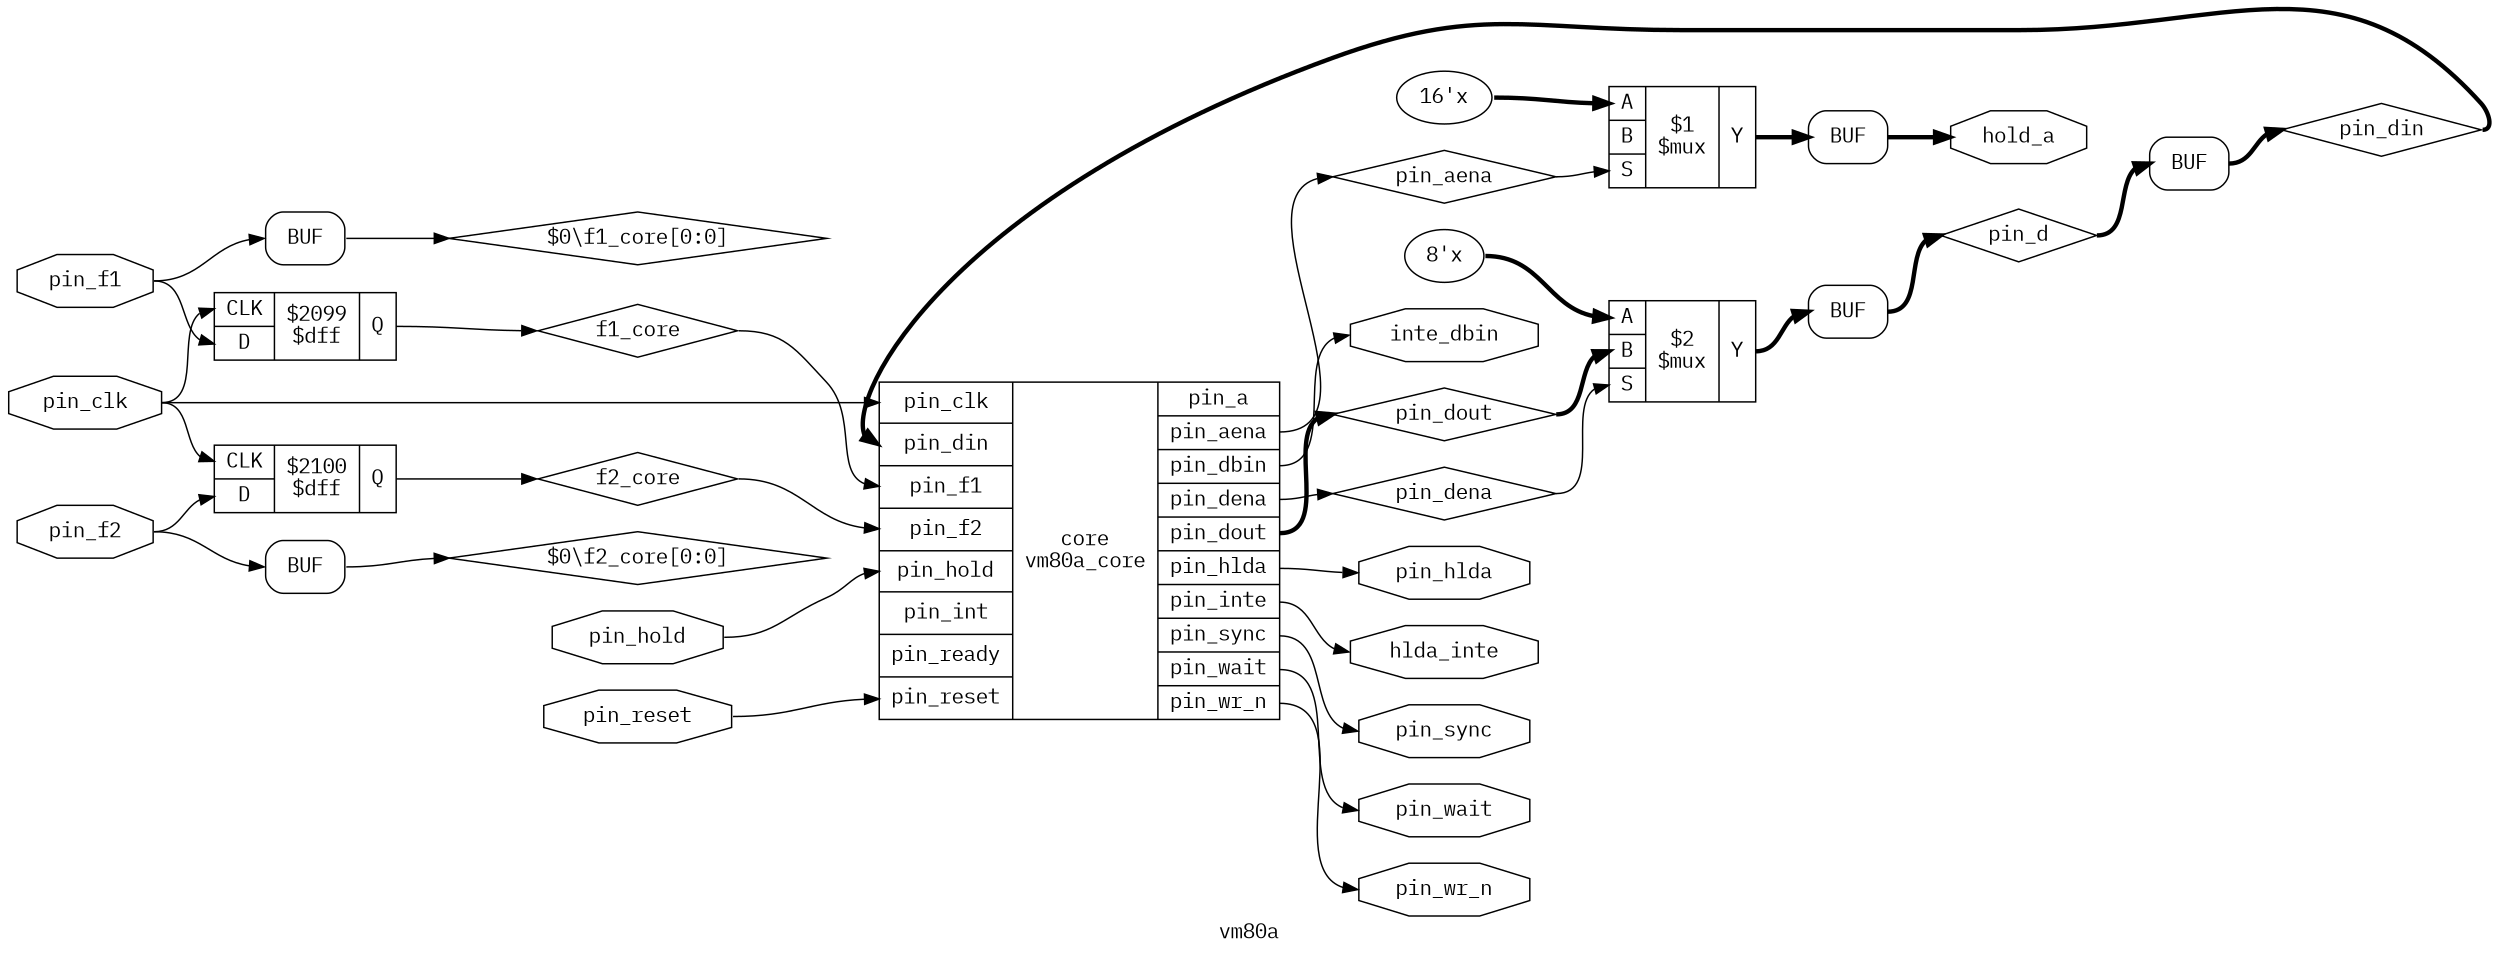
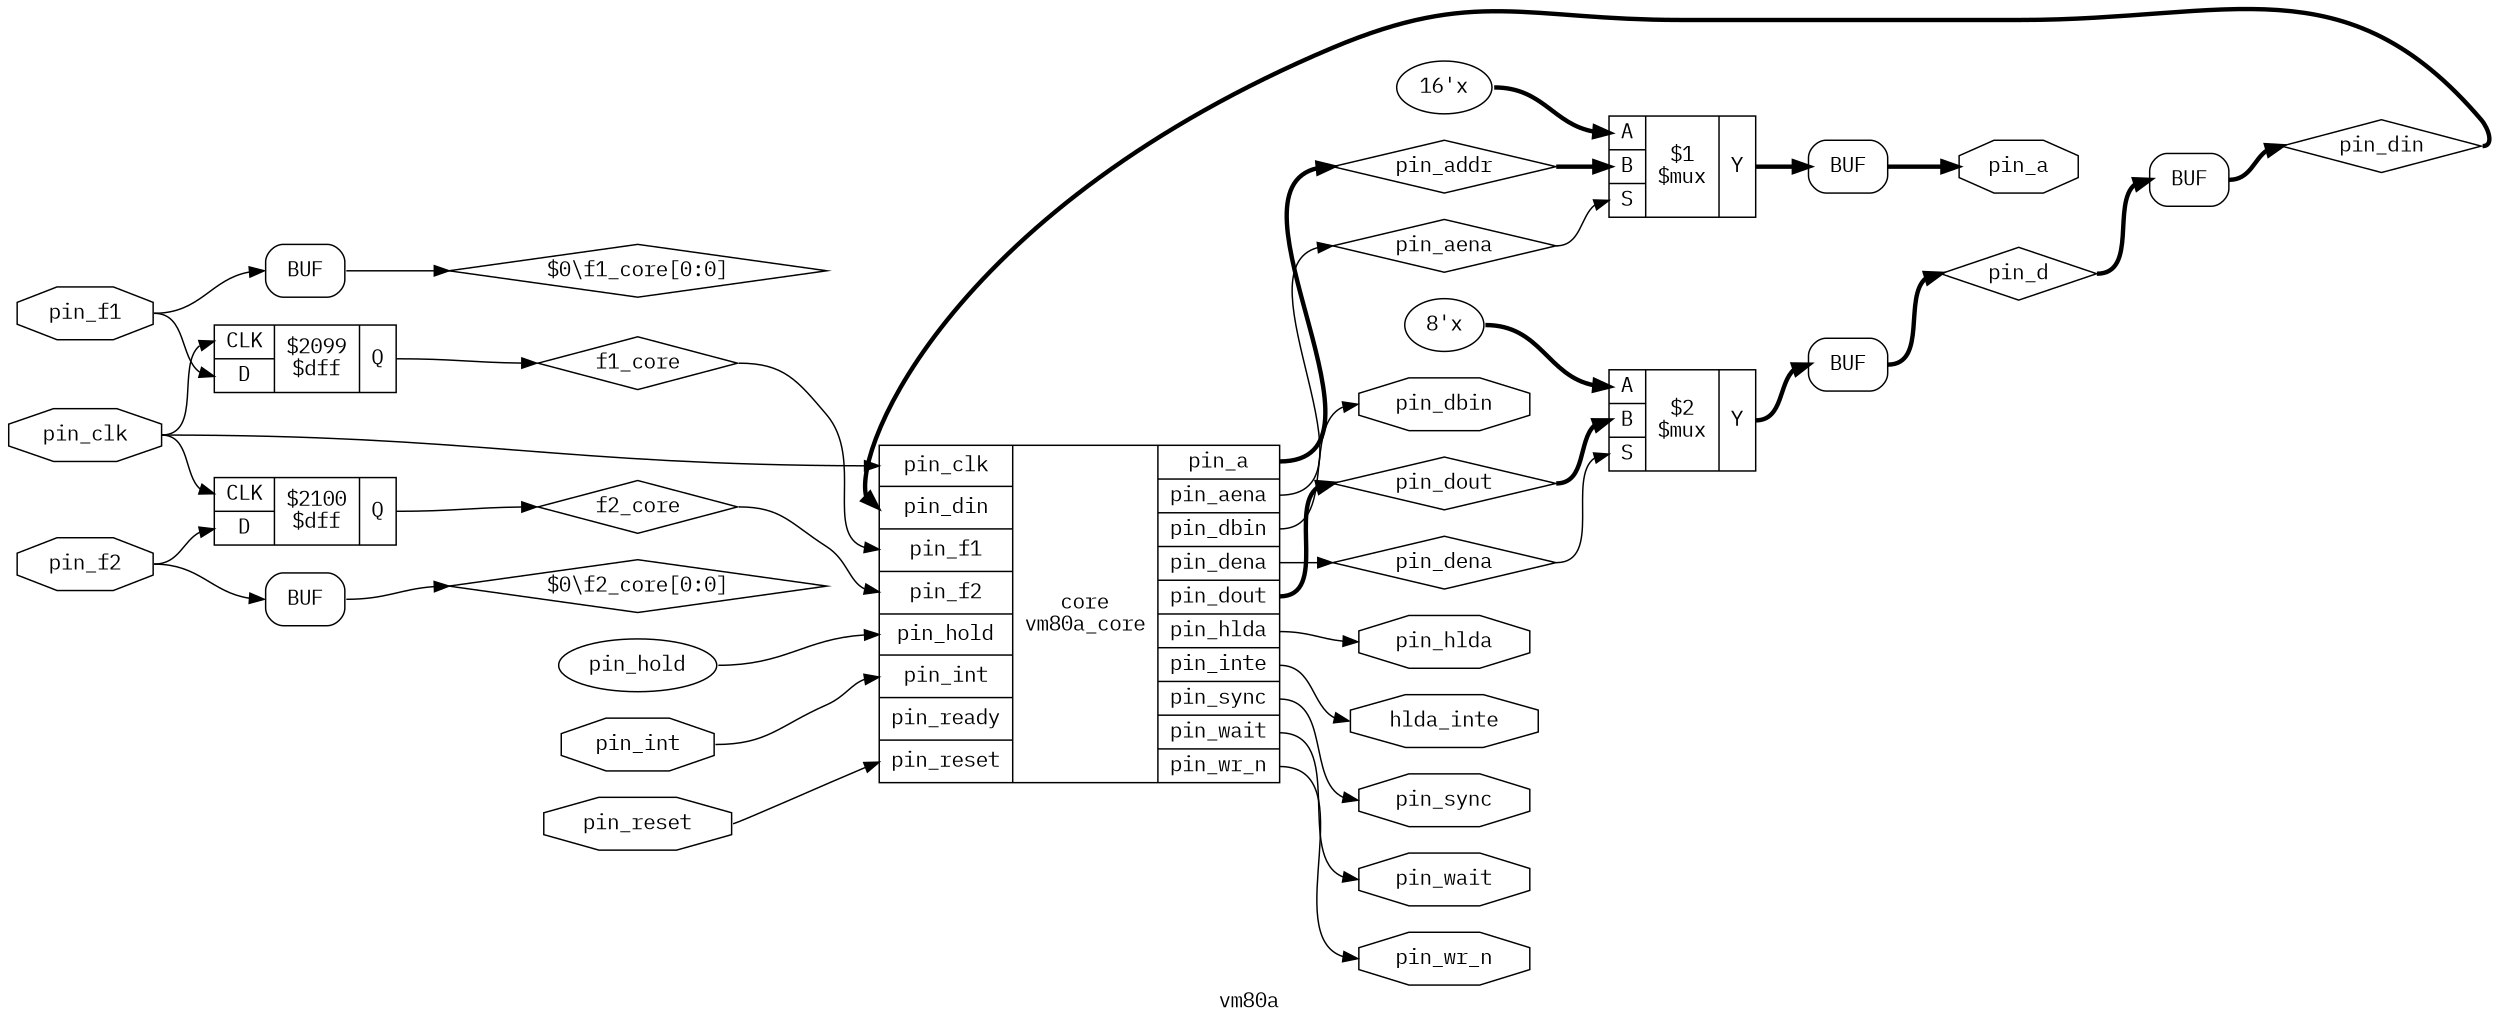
node "hold_a": label "hold_a" -> "pin_a"
node "pin_addr": added
node "inte_dbin": label "inte_dbin" -> "pin_dbin"
node "pin_hold": shape octagon -> ellipse
node "pin_int": added
